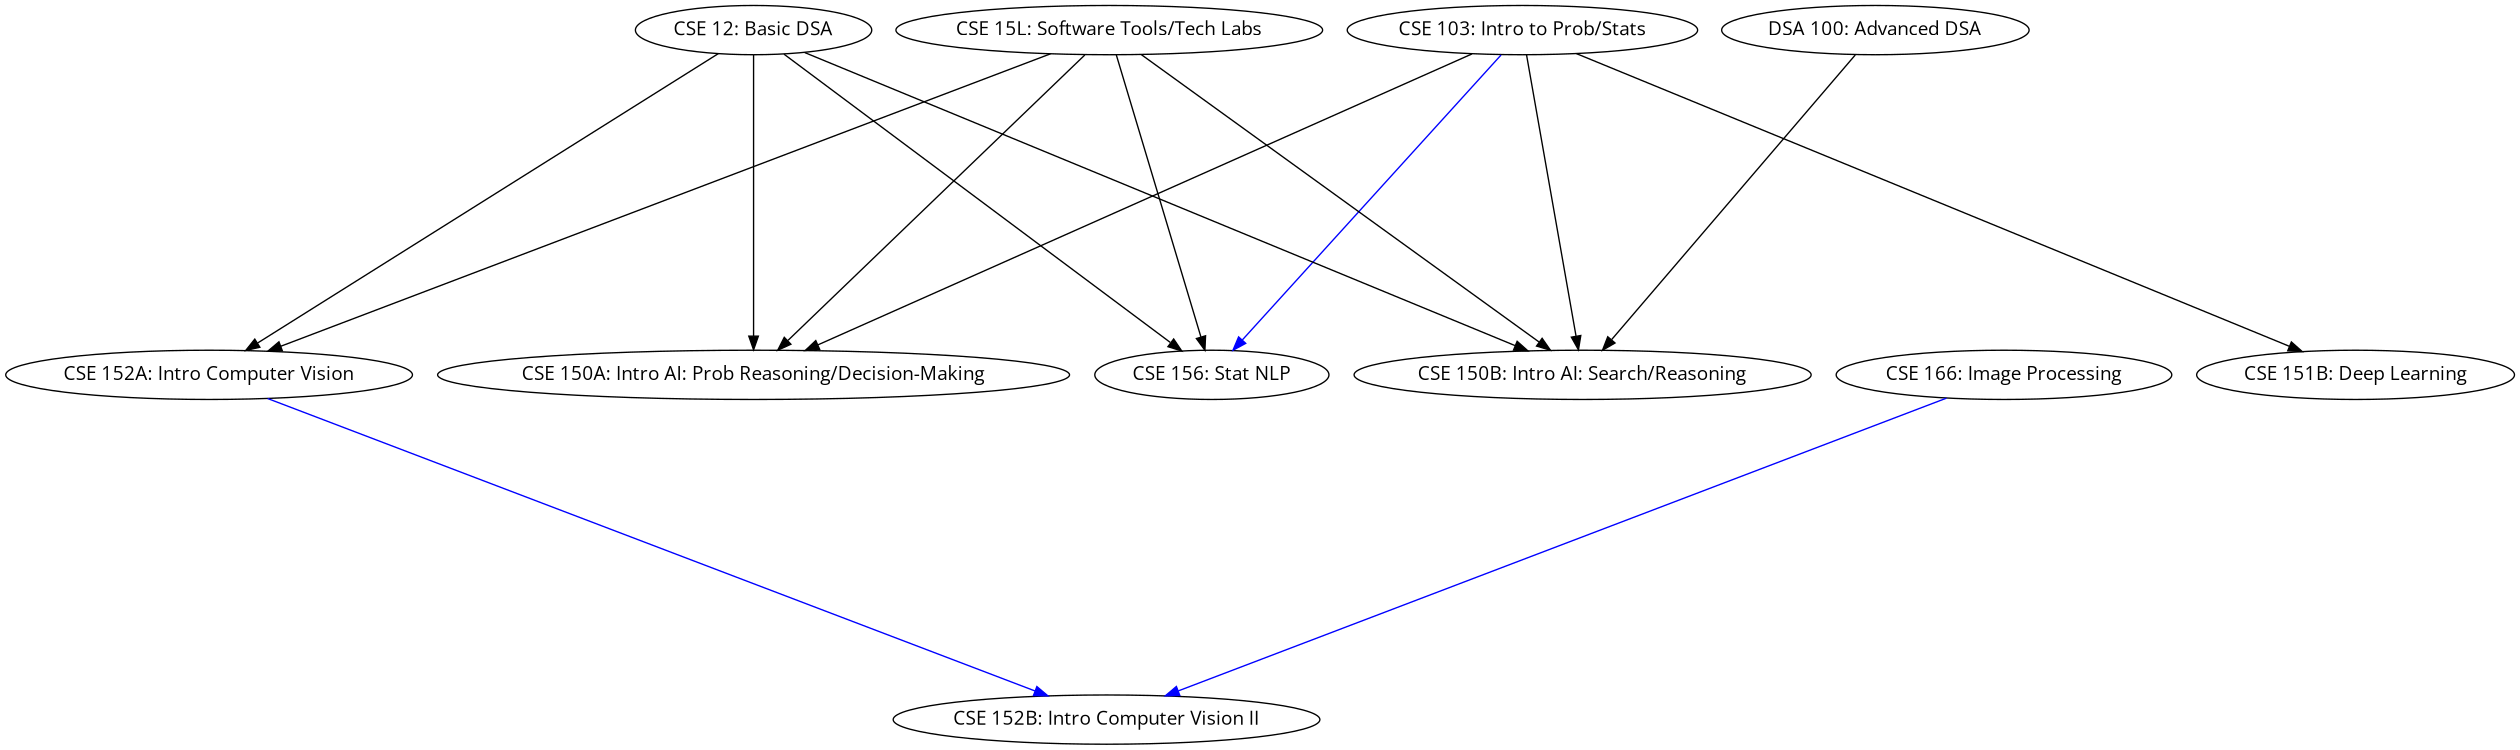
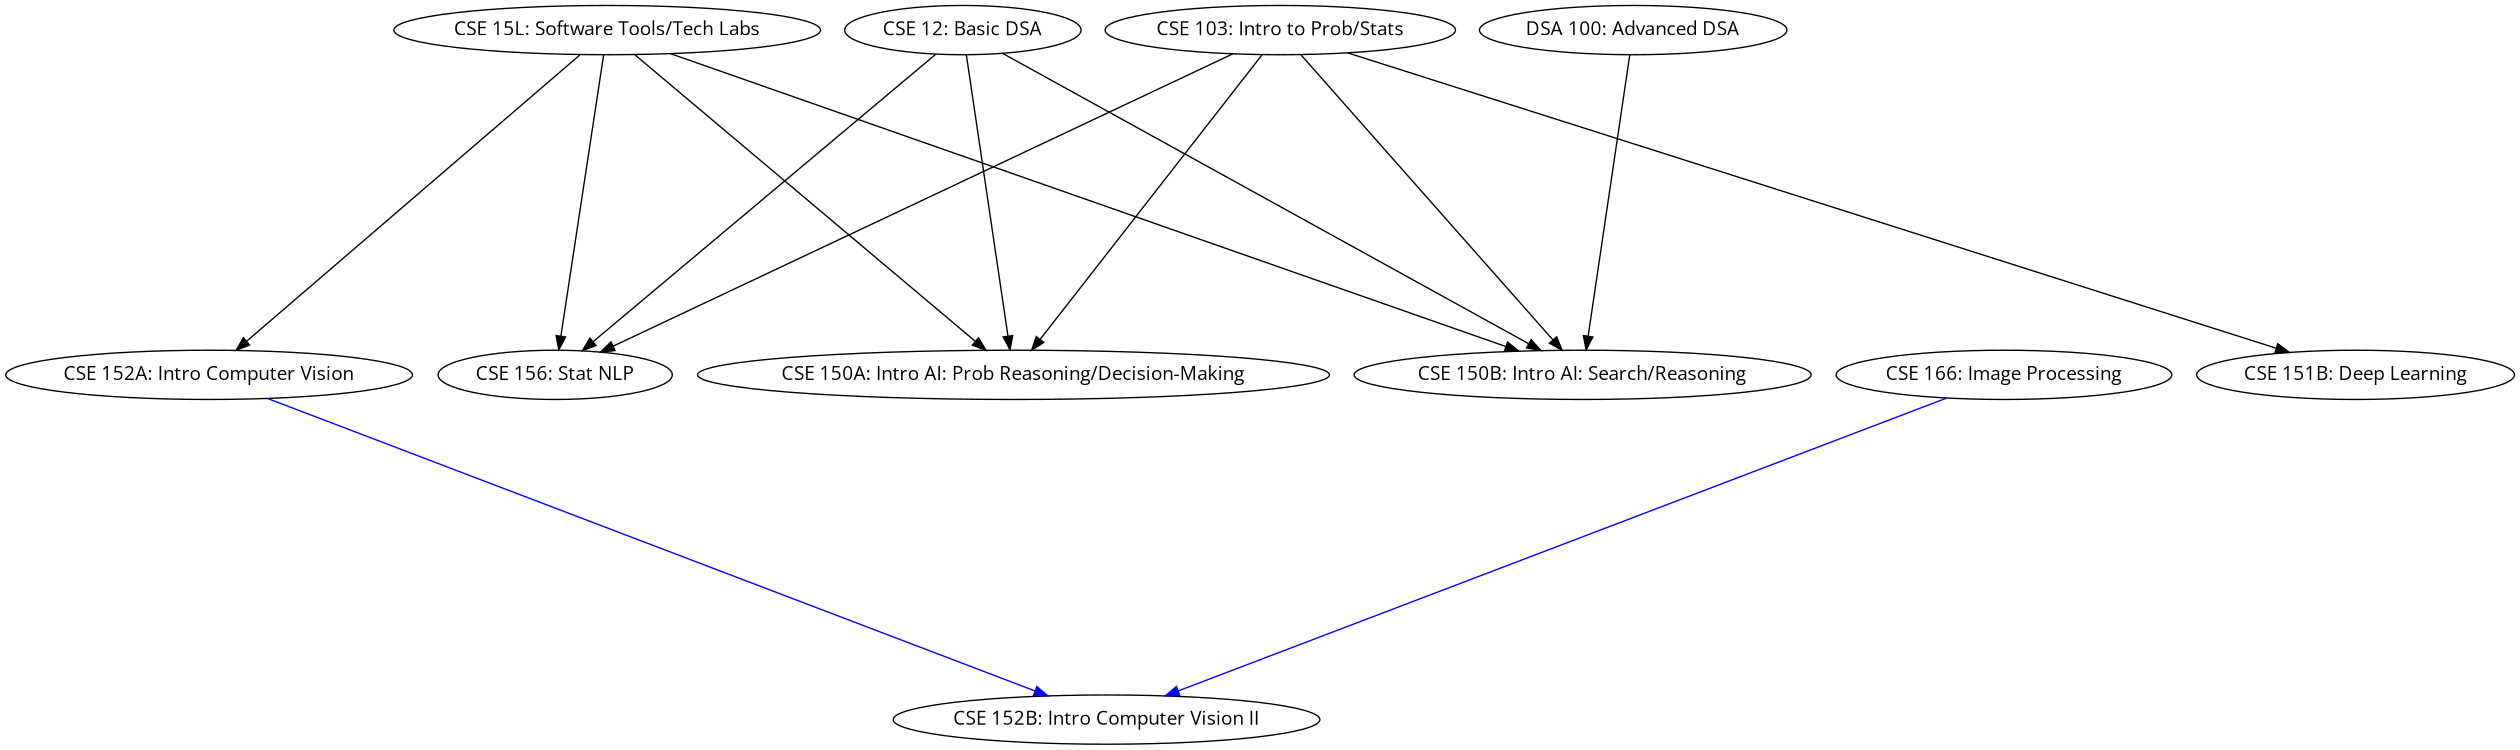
edge "CSE 103: Intro to Prob/Stats" -> "CSE 156: Stat NLP": color blue -> black
edge "CSE 12: Basic DSA" -> "CSE 152A: Intro Computer Vision": removed
